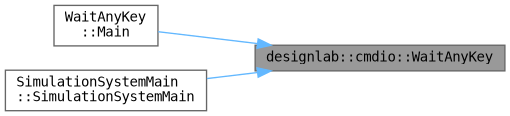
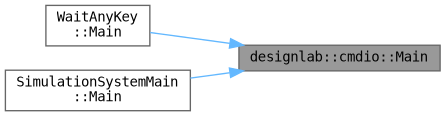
node "designlab::cmdio::WaitAnyKey": label "designlab::cmdio::WaitAnyKey" -> "designlab::cmdio::Main"
node "SimulationSystemMain ::SimulationSystemMain": label "SimulationSystemMain ::SimulationSystemMain" -> "SimulationSystemMain ::Main"
